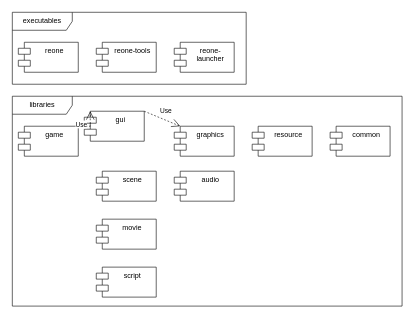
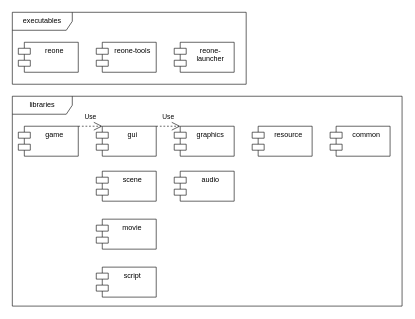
node "gui": moved (114, 126) -> (126, 141)
